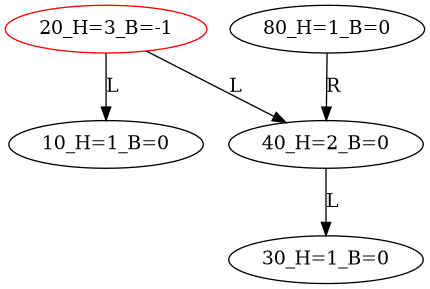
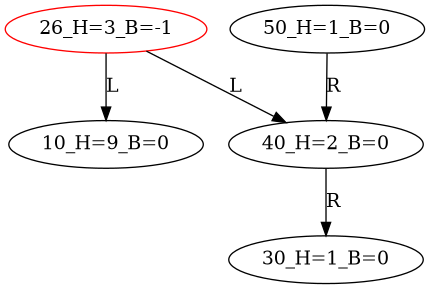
node "20_H=3_B=-1": label "20_H=3_B=-1" -> "26_H=3_B=-1"
node "80_H=1_B=0": label "80_H=1_B=0" -> "50_H=1_B=0"
node "10_H=1_B=0": label "10_H=1_B=0" -> "10_H=9_B=0"
edge "40_H=2_B=0" -> "30_H=1_B=0": label "L" -> "R"
